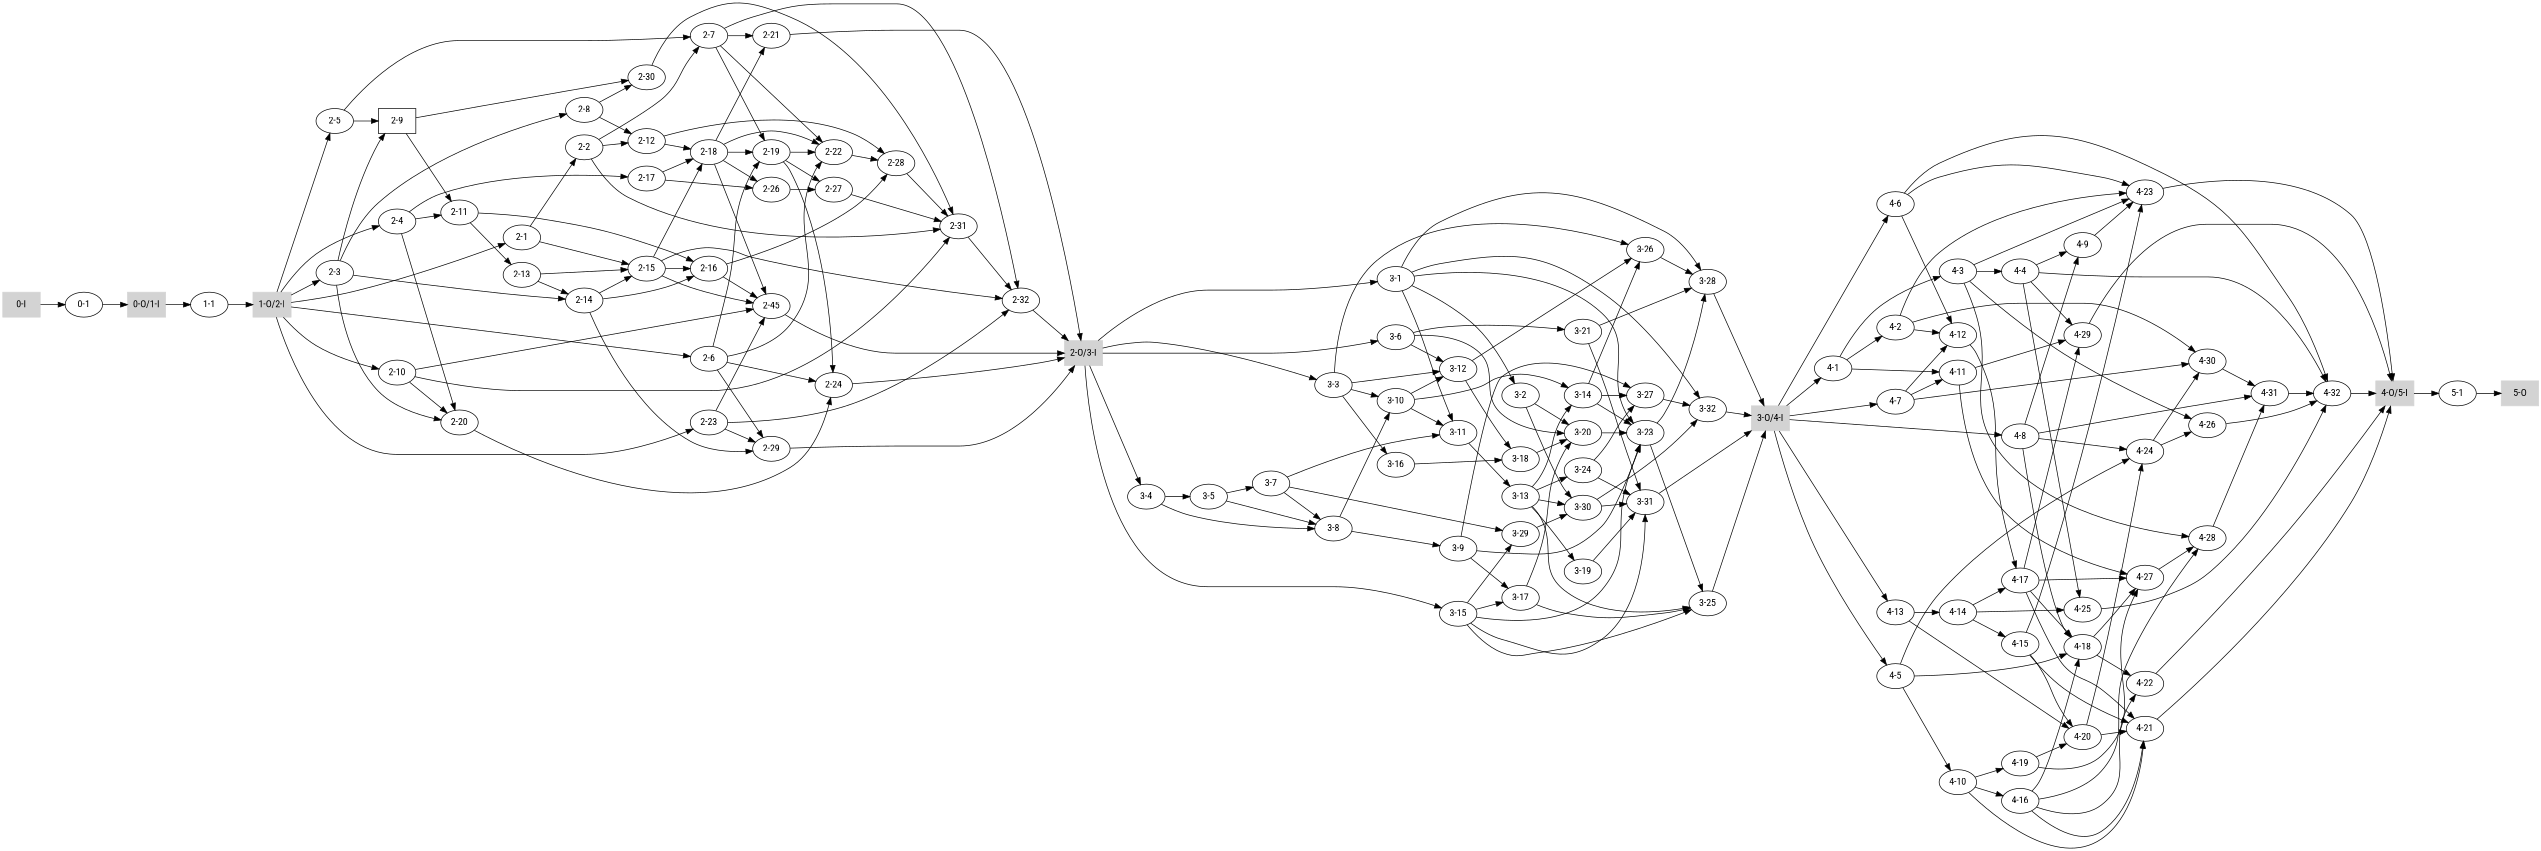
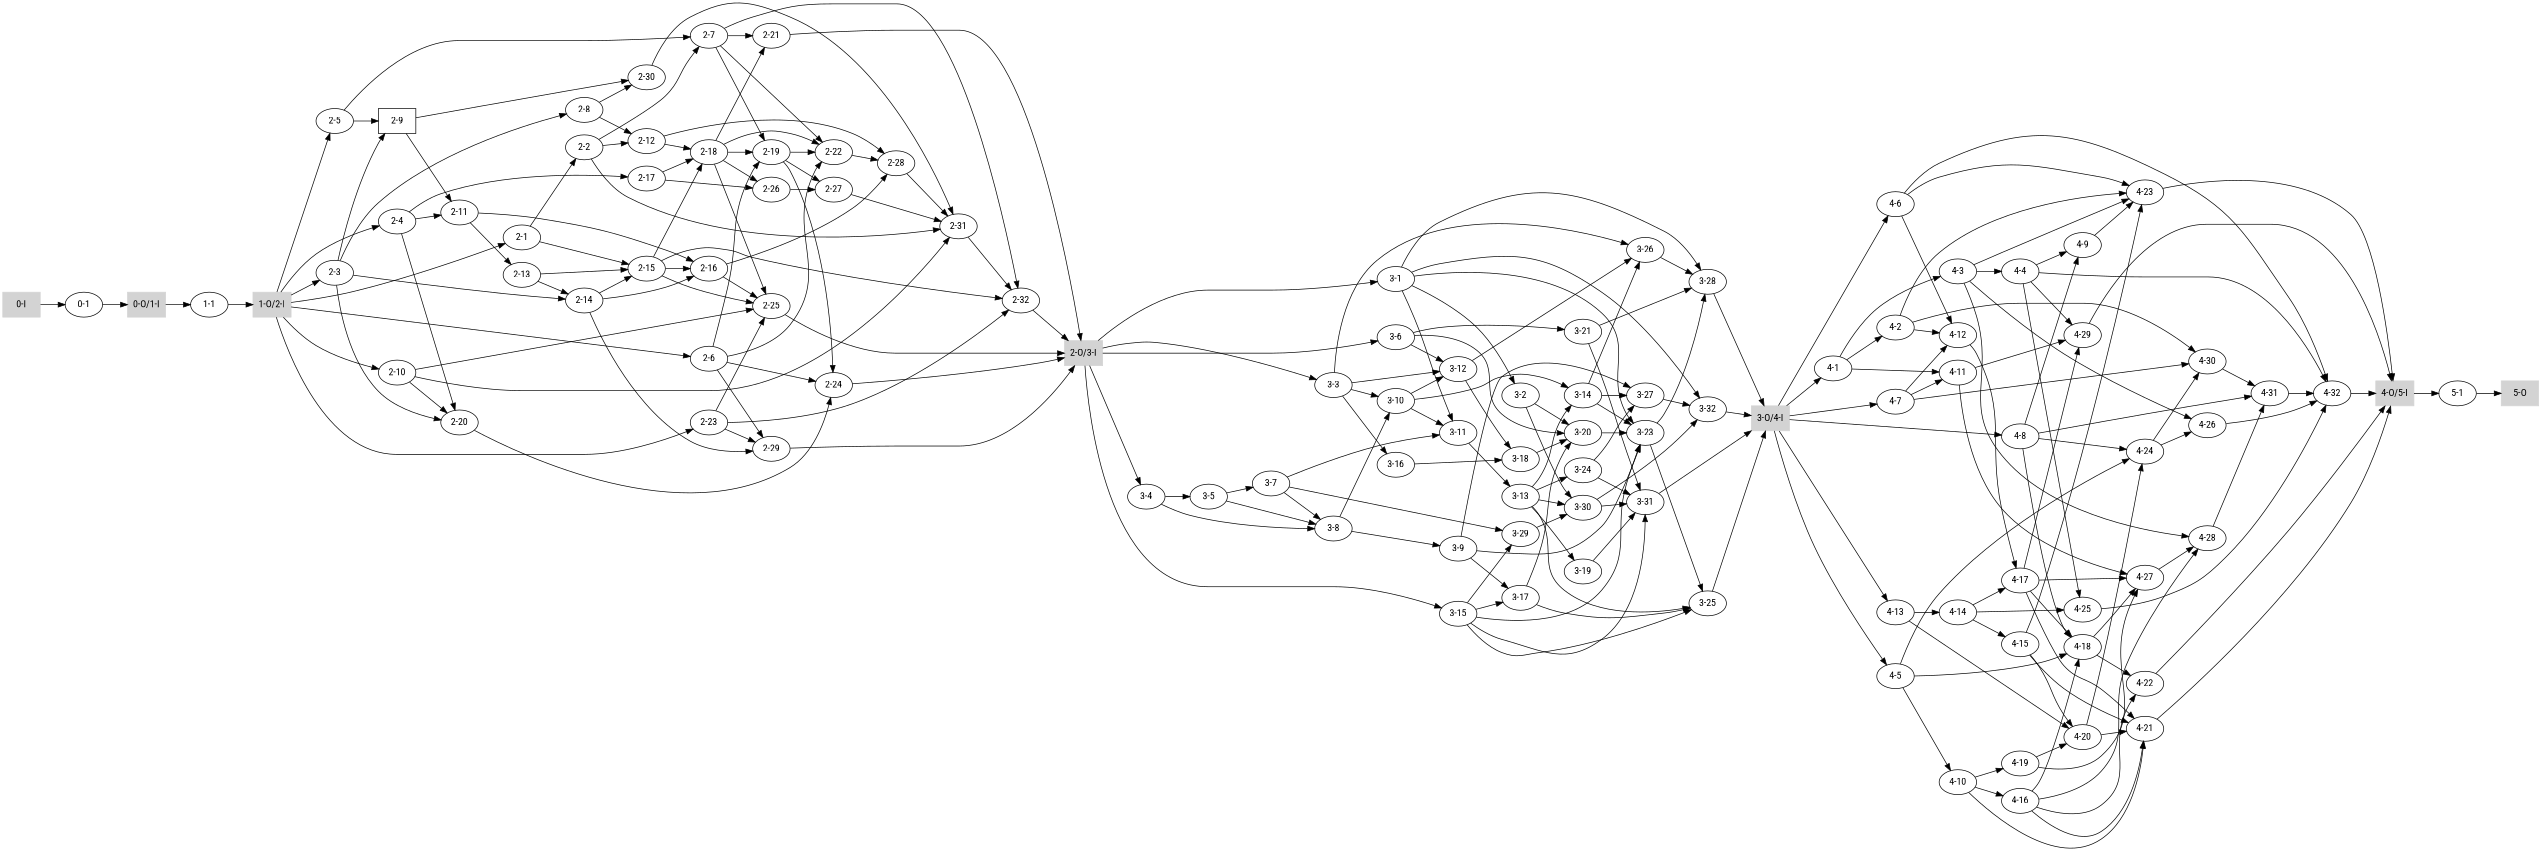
node "2-45": label "2-45" -> "2-25"
